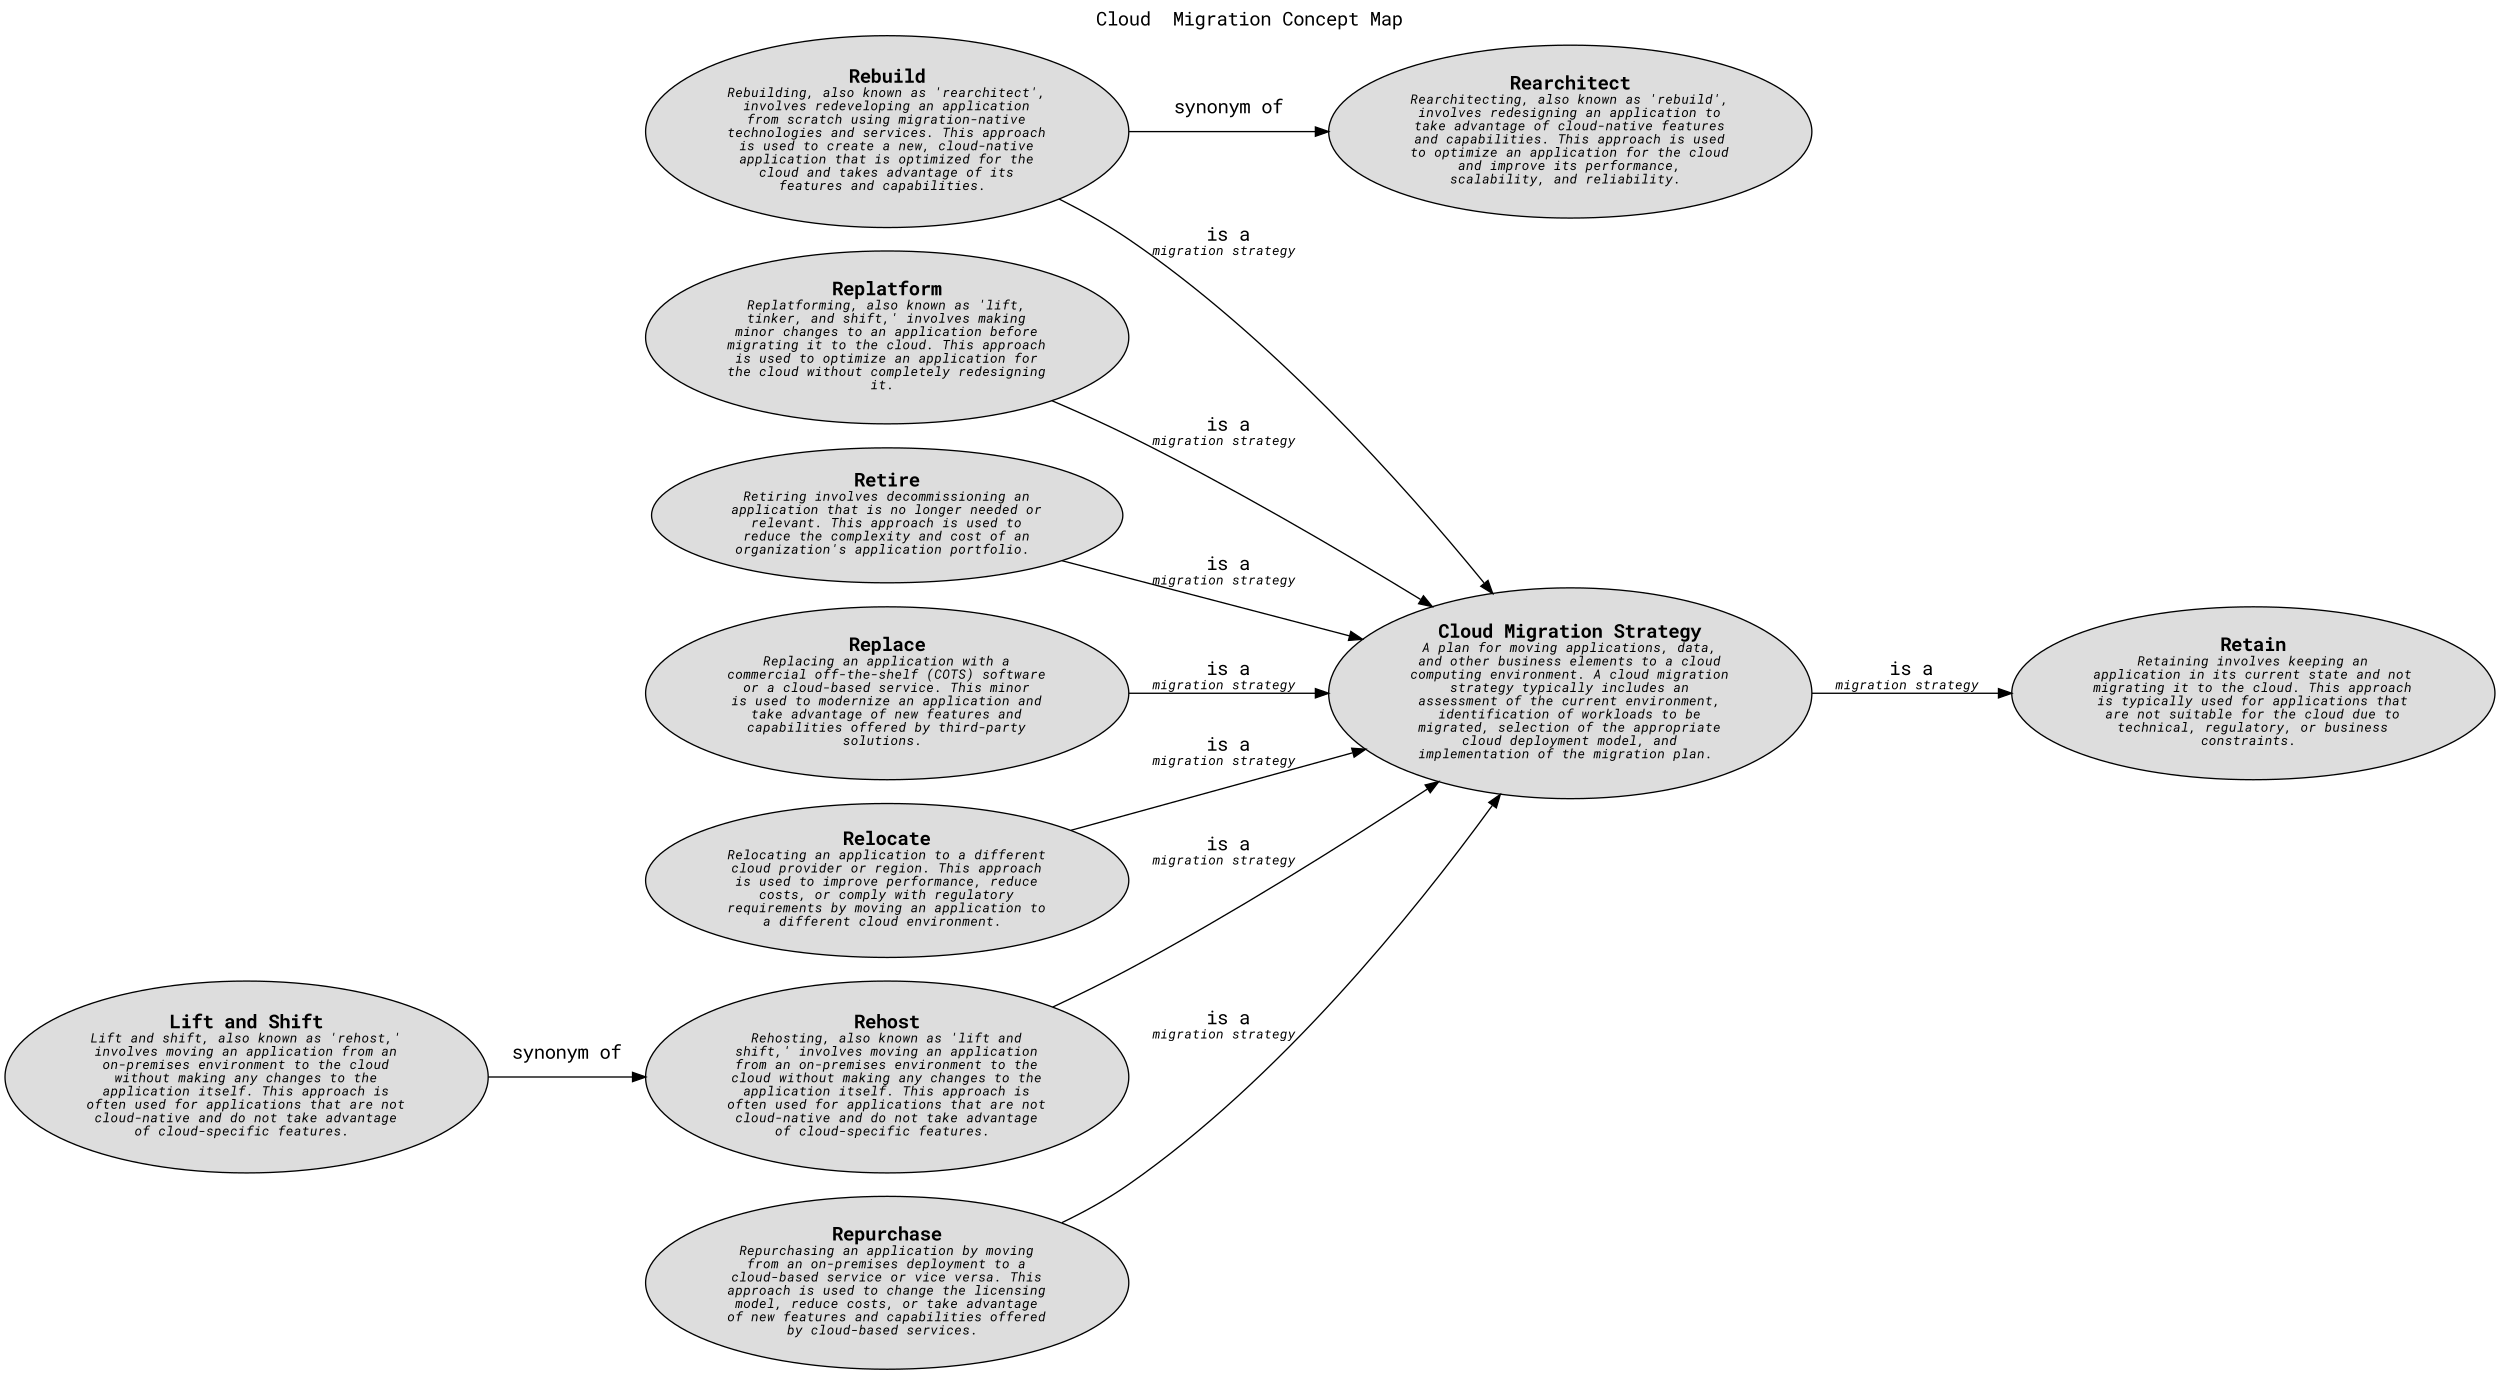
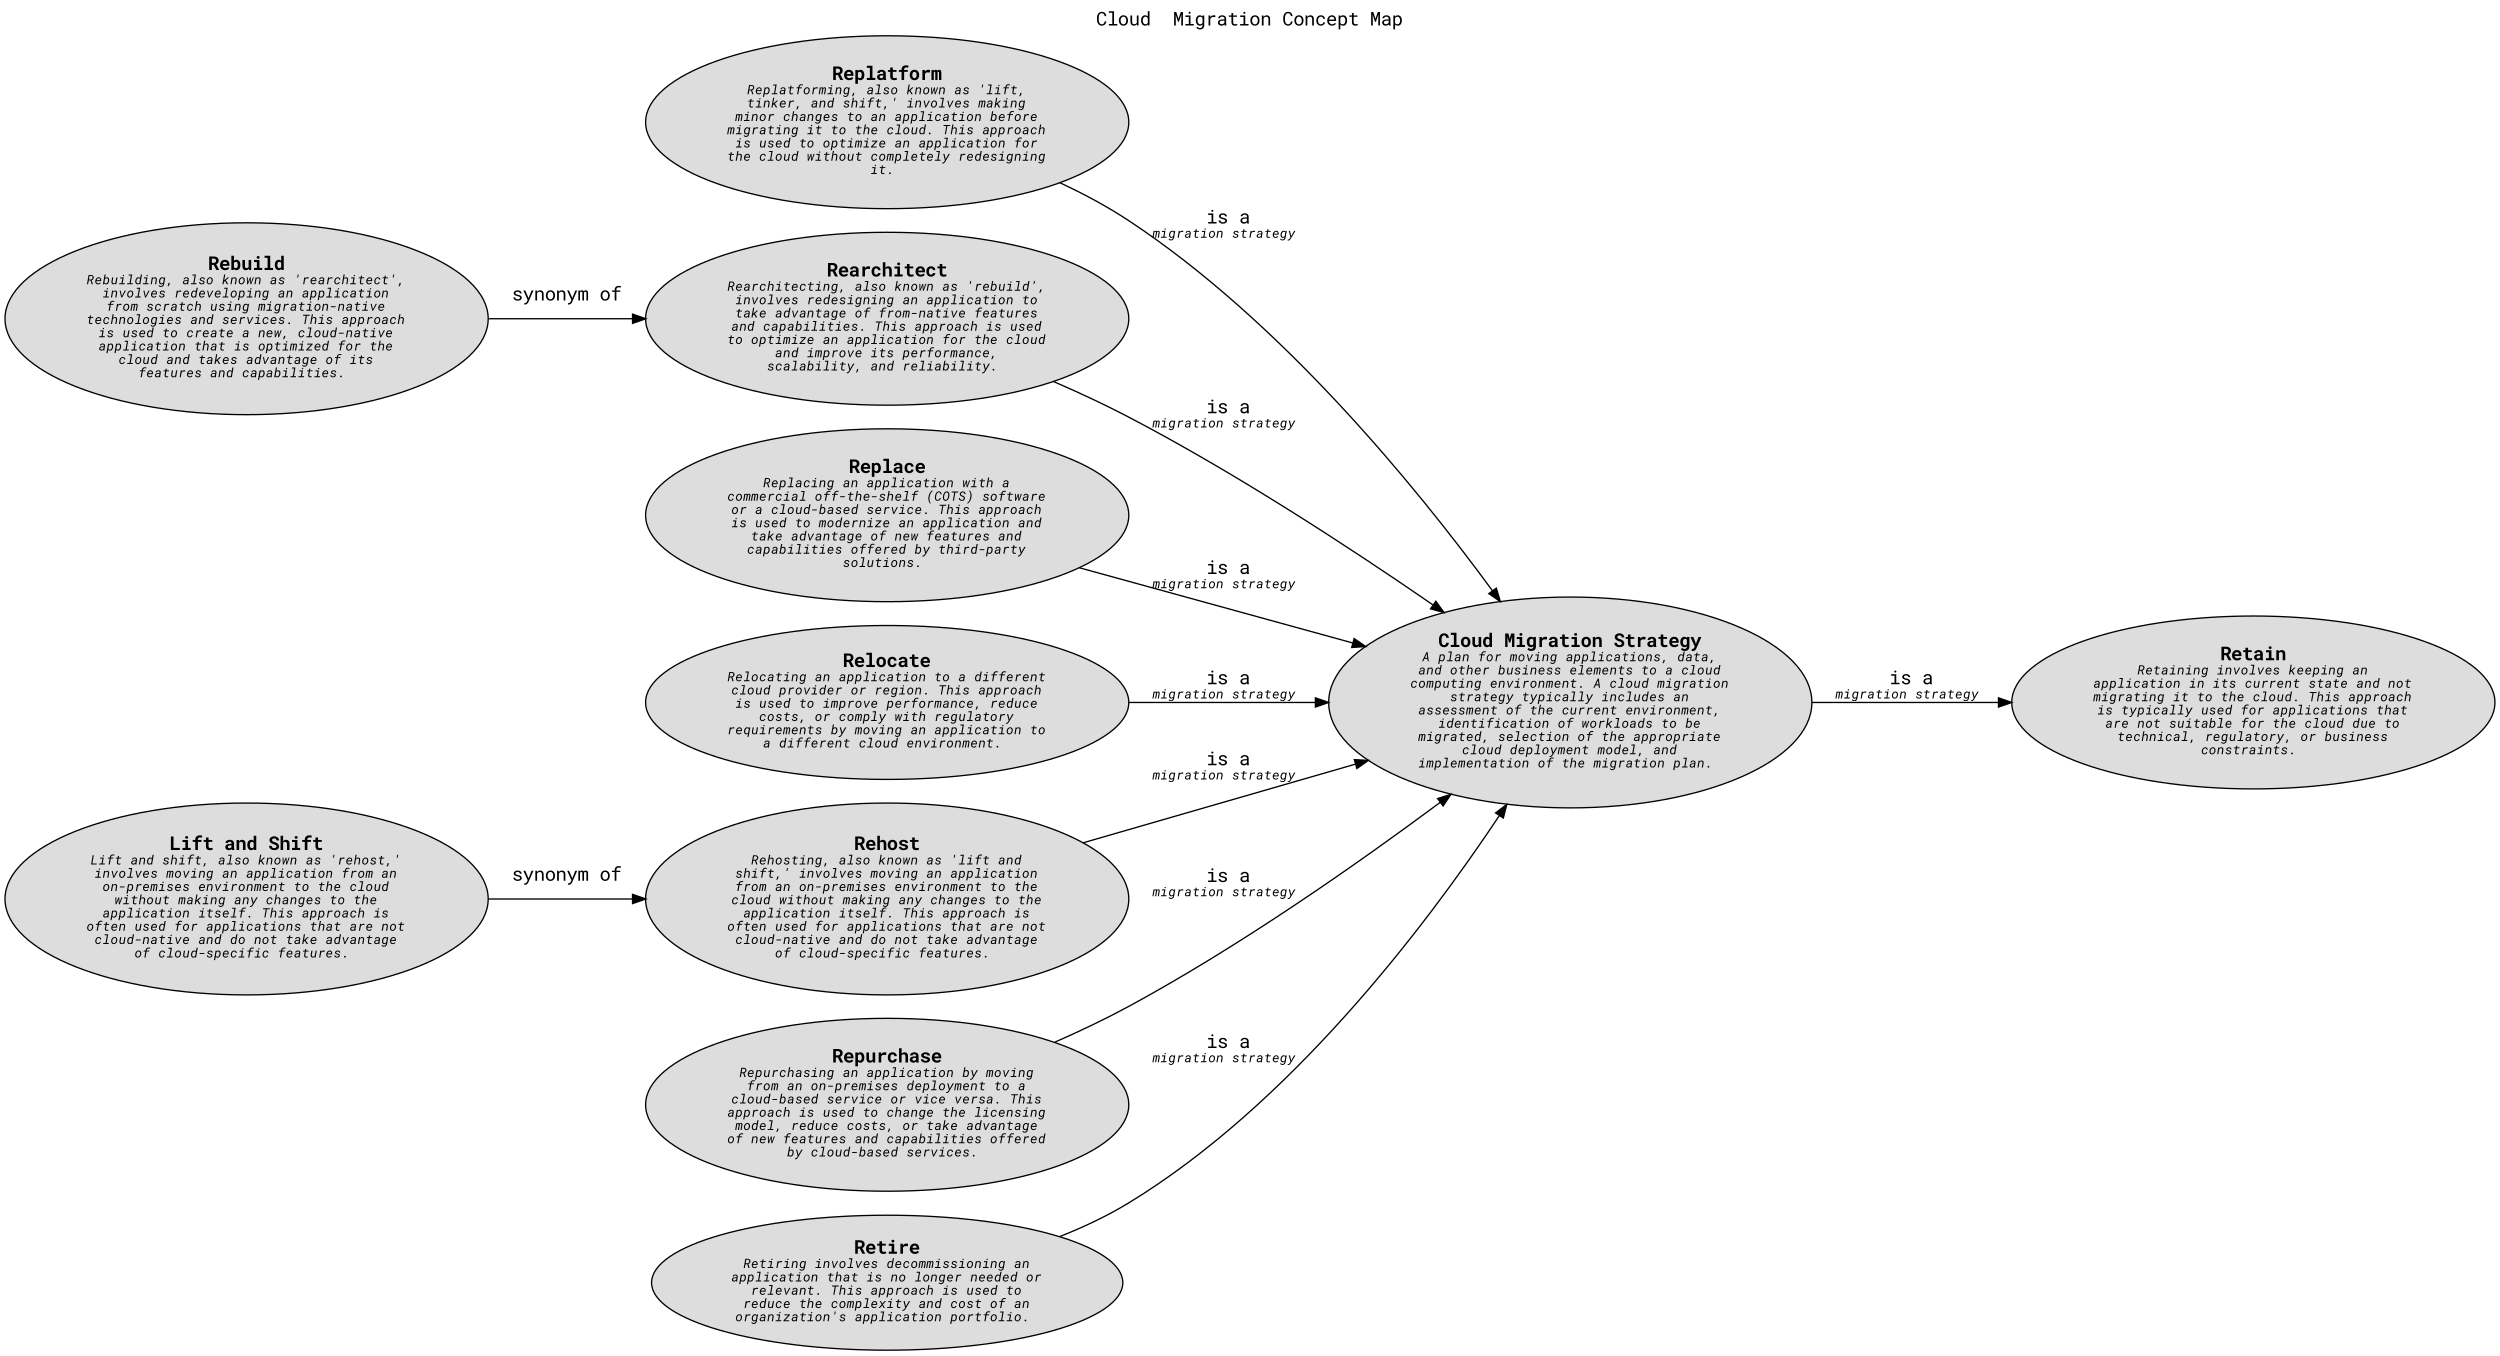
node "Rearchitect": text "take advantage of cloud-native features" -> "take advantage of from-native features"
edge "Rebuild" -> "Cloud Migration Strategy": now "Rearchitect" -> "Cloud Migration Strategy"
node "Replace": text "or a cloud-based service. This minor" -> "or a cloud-based service. This approach"
